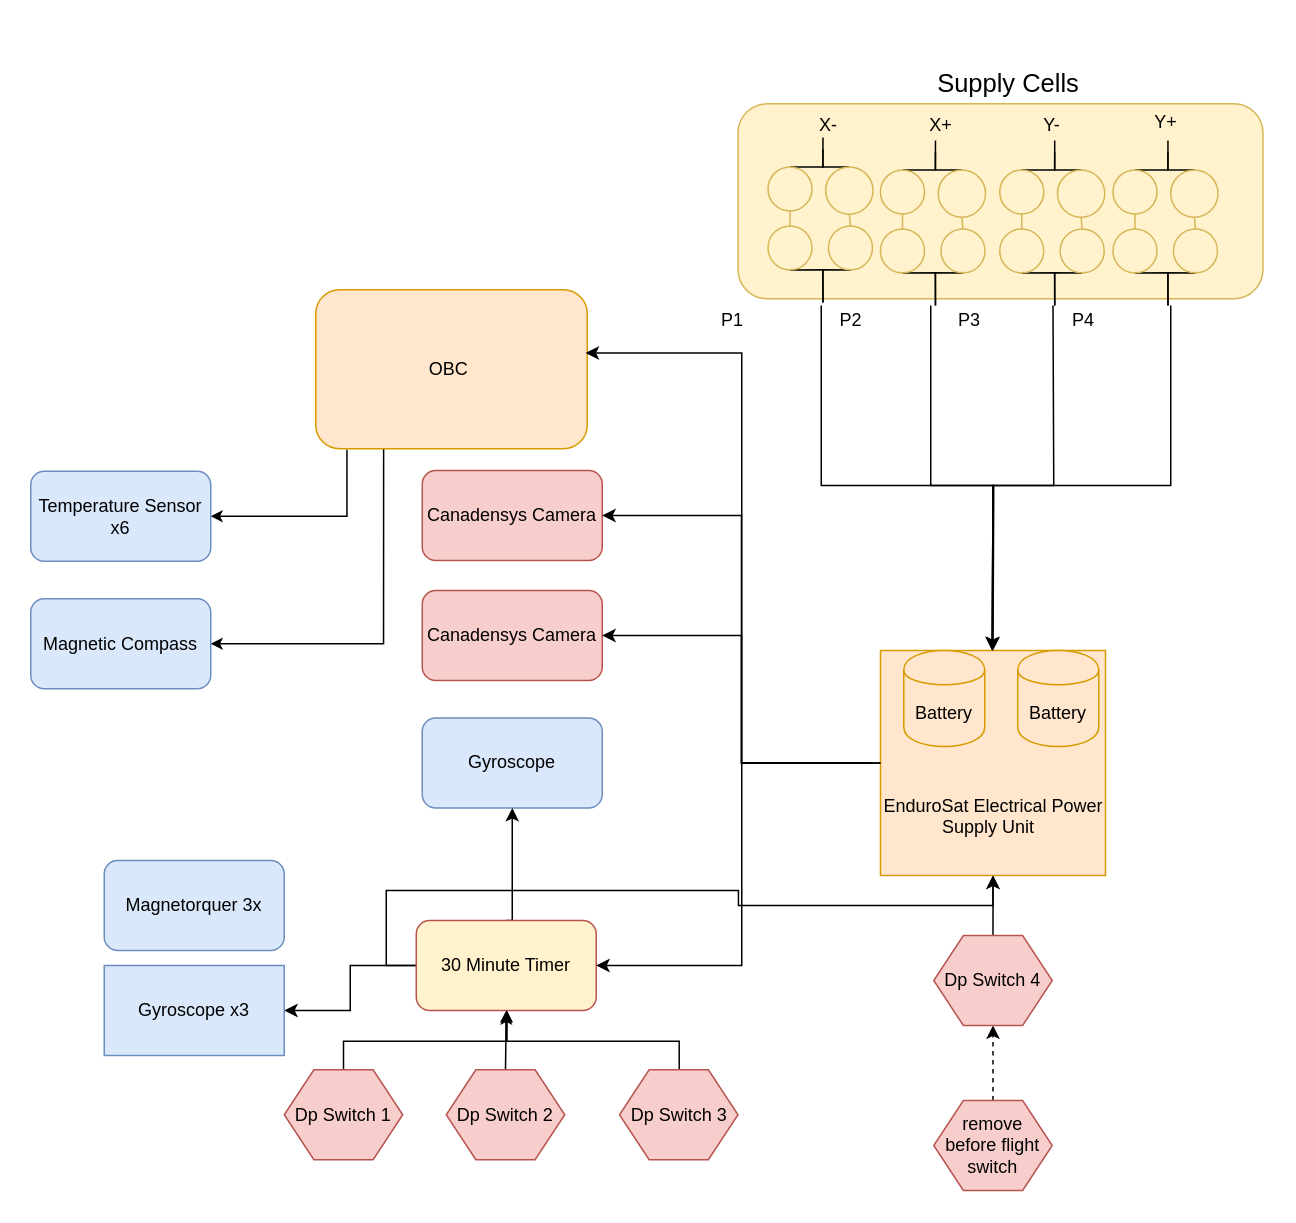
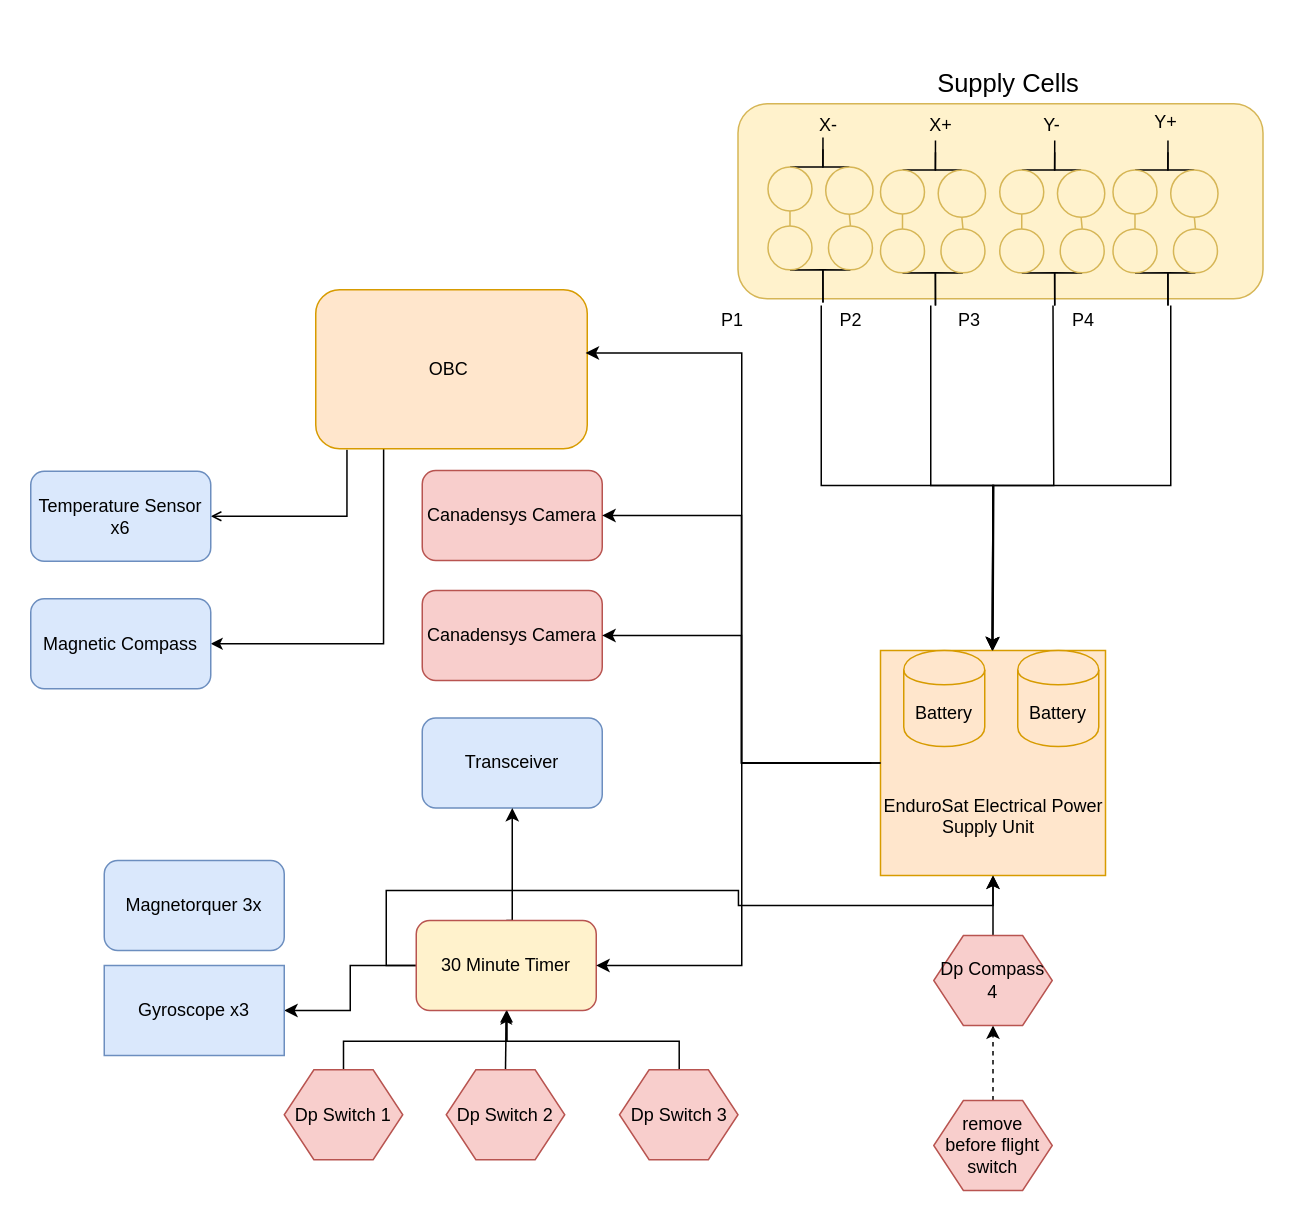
edge "OBC" -> "Temperature Sensor x6": arrowhead classic -> open
node "Gyroscope": label "Gyroscope" -> "Transceiver"
node "Dp Switch 4": label "Dp Switch 4" -> "Dp Compass 4"
